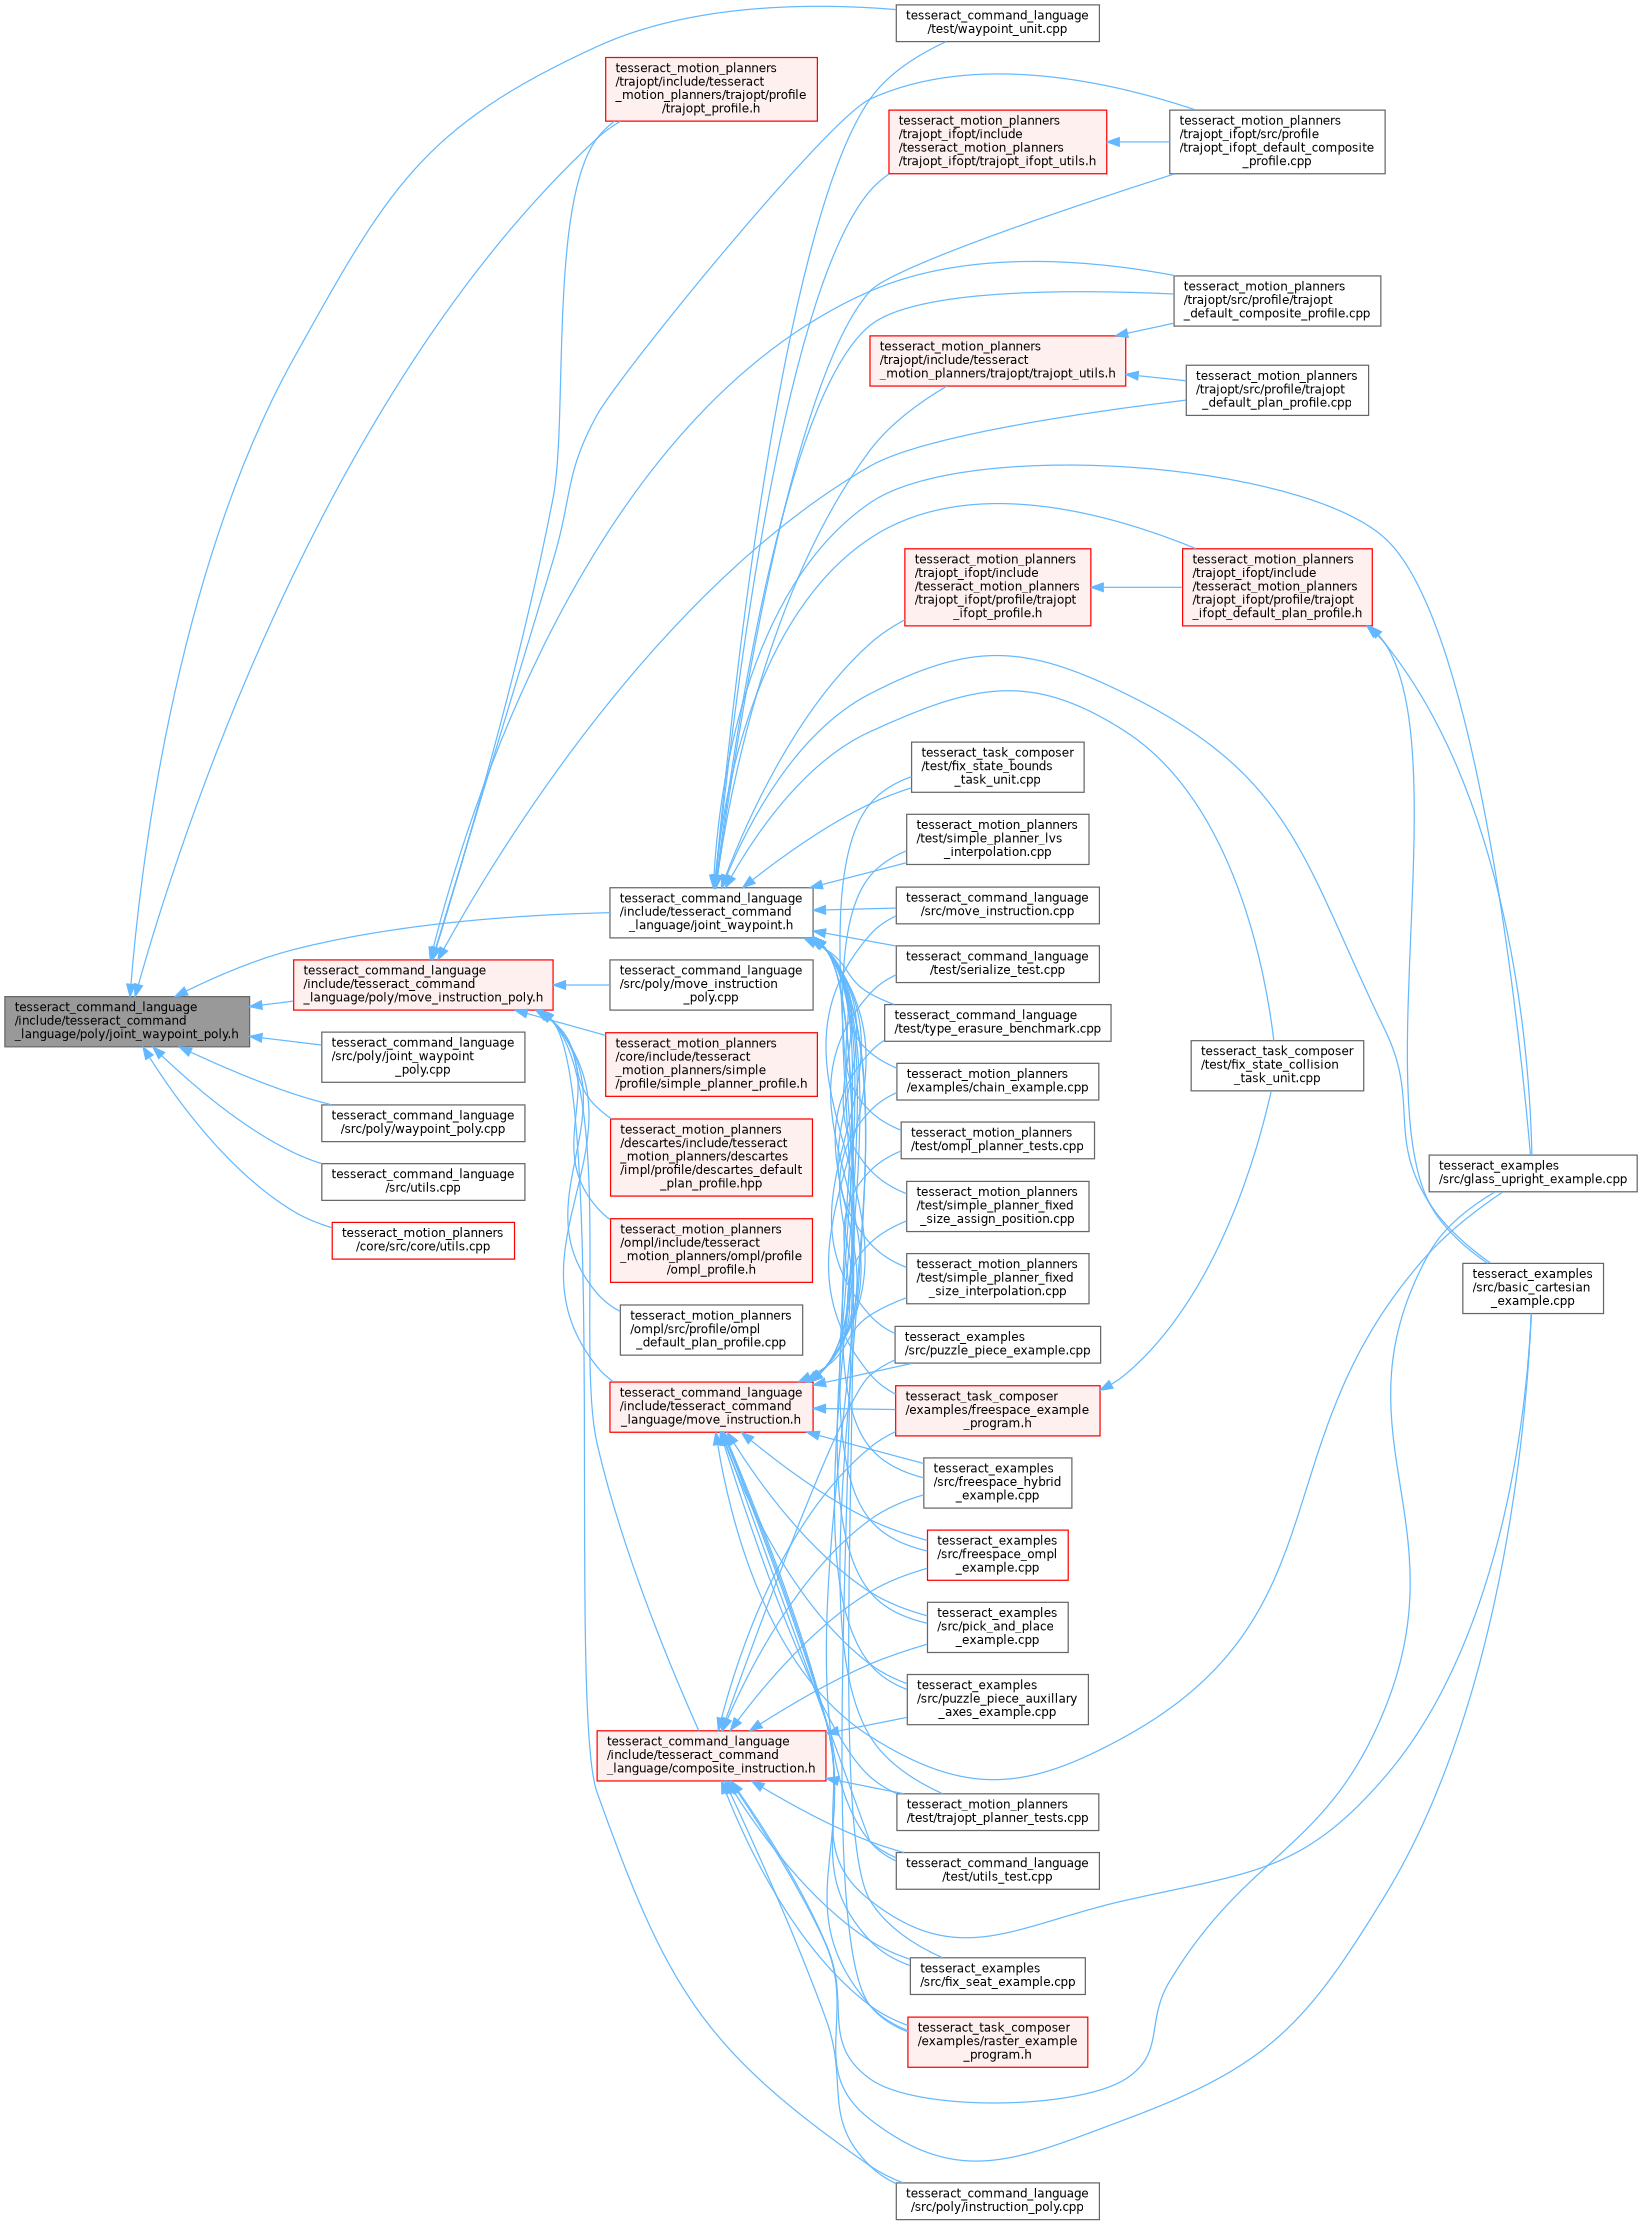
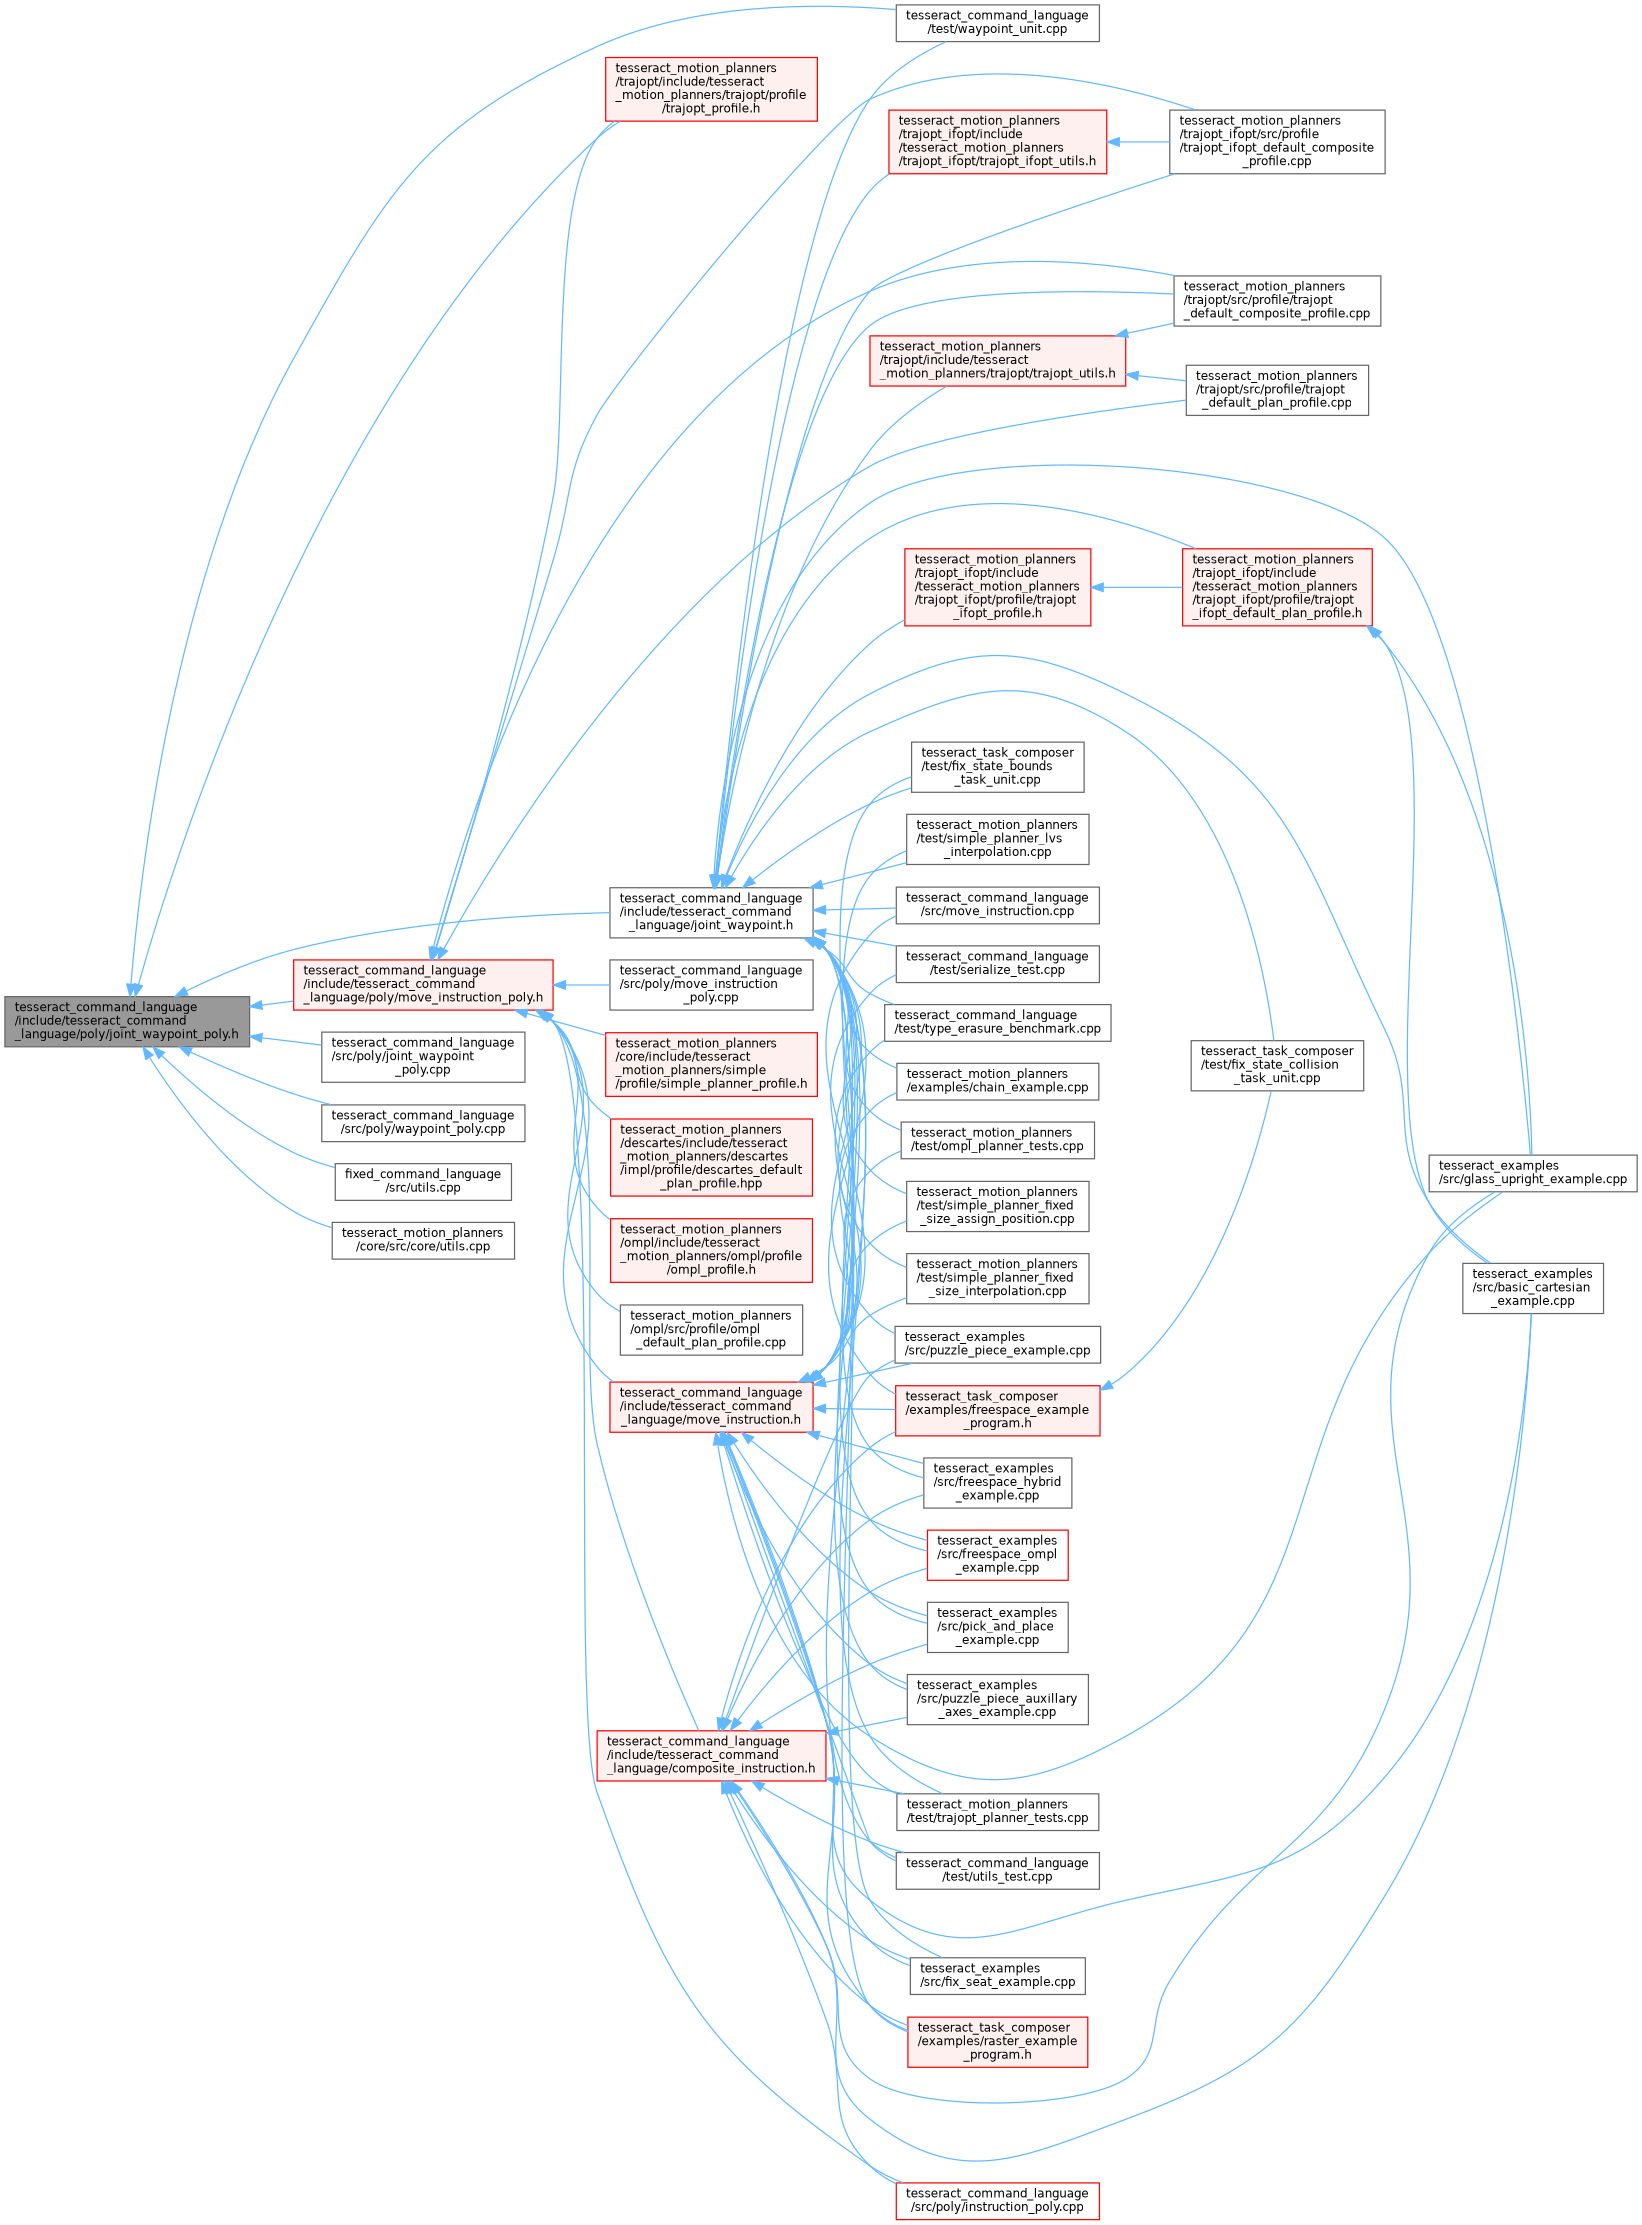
node "tesseract_command_language /src/utils.cpp": label "tesseract_command_language /src/utils.cpp" -> "fixed_command_language /src/utils.cpp"
node "tesseract_motion_planners /core/src/core/utils.cpp": color red -> grey40
node "tesseract_command_language /src/poly/instruction_poly.cpp": color grey40 -> red
